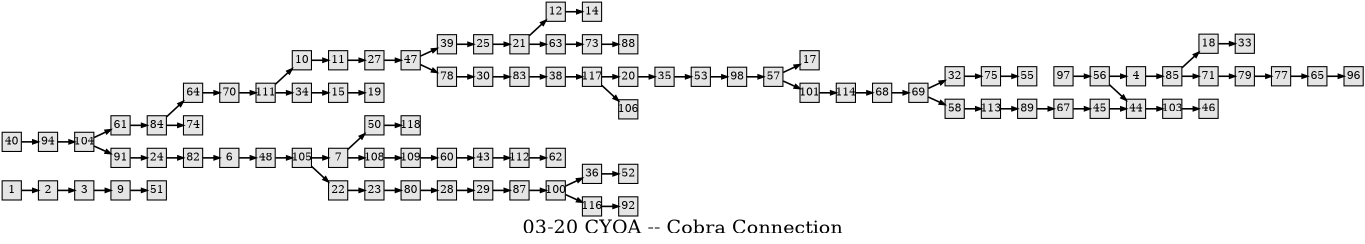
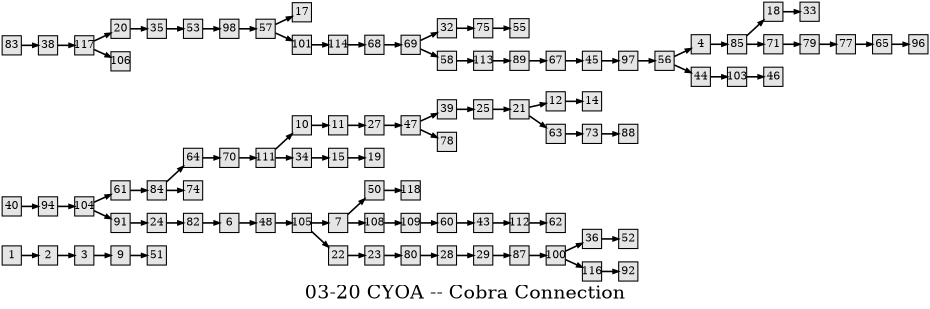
node "30": removed
edge "45" -> "44": now "45" -> "97"
